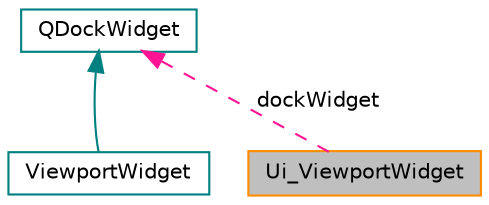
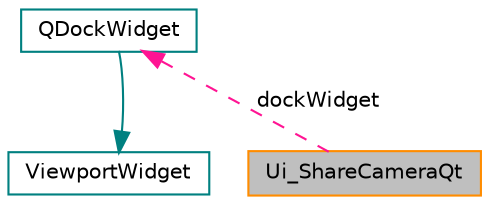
edge "ViewportWidget" -> "QDockWidget": reversed
node "Ui_ViewportWidget": label "Ui_ViewportWidget" -> "Ui_ShareCameraQt"
